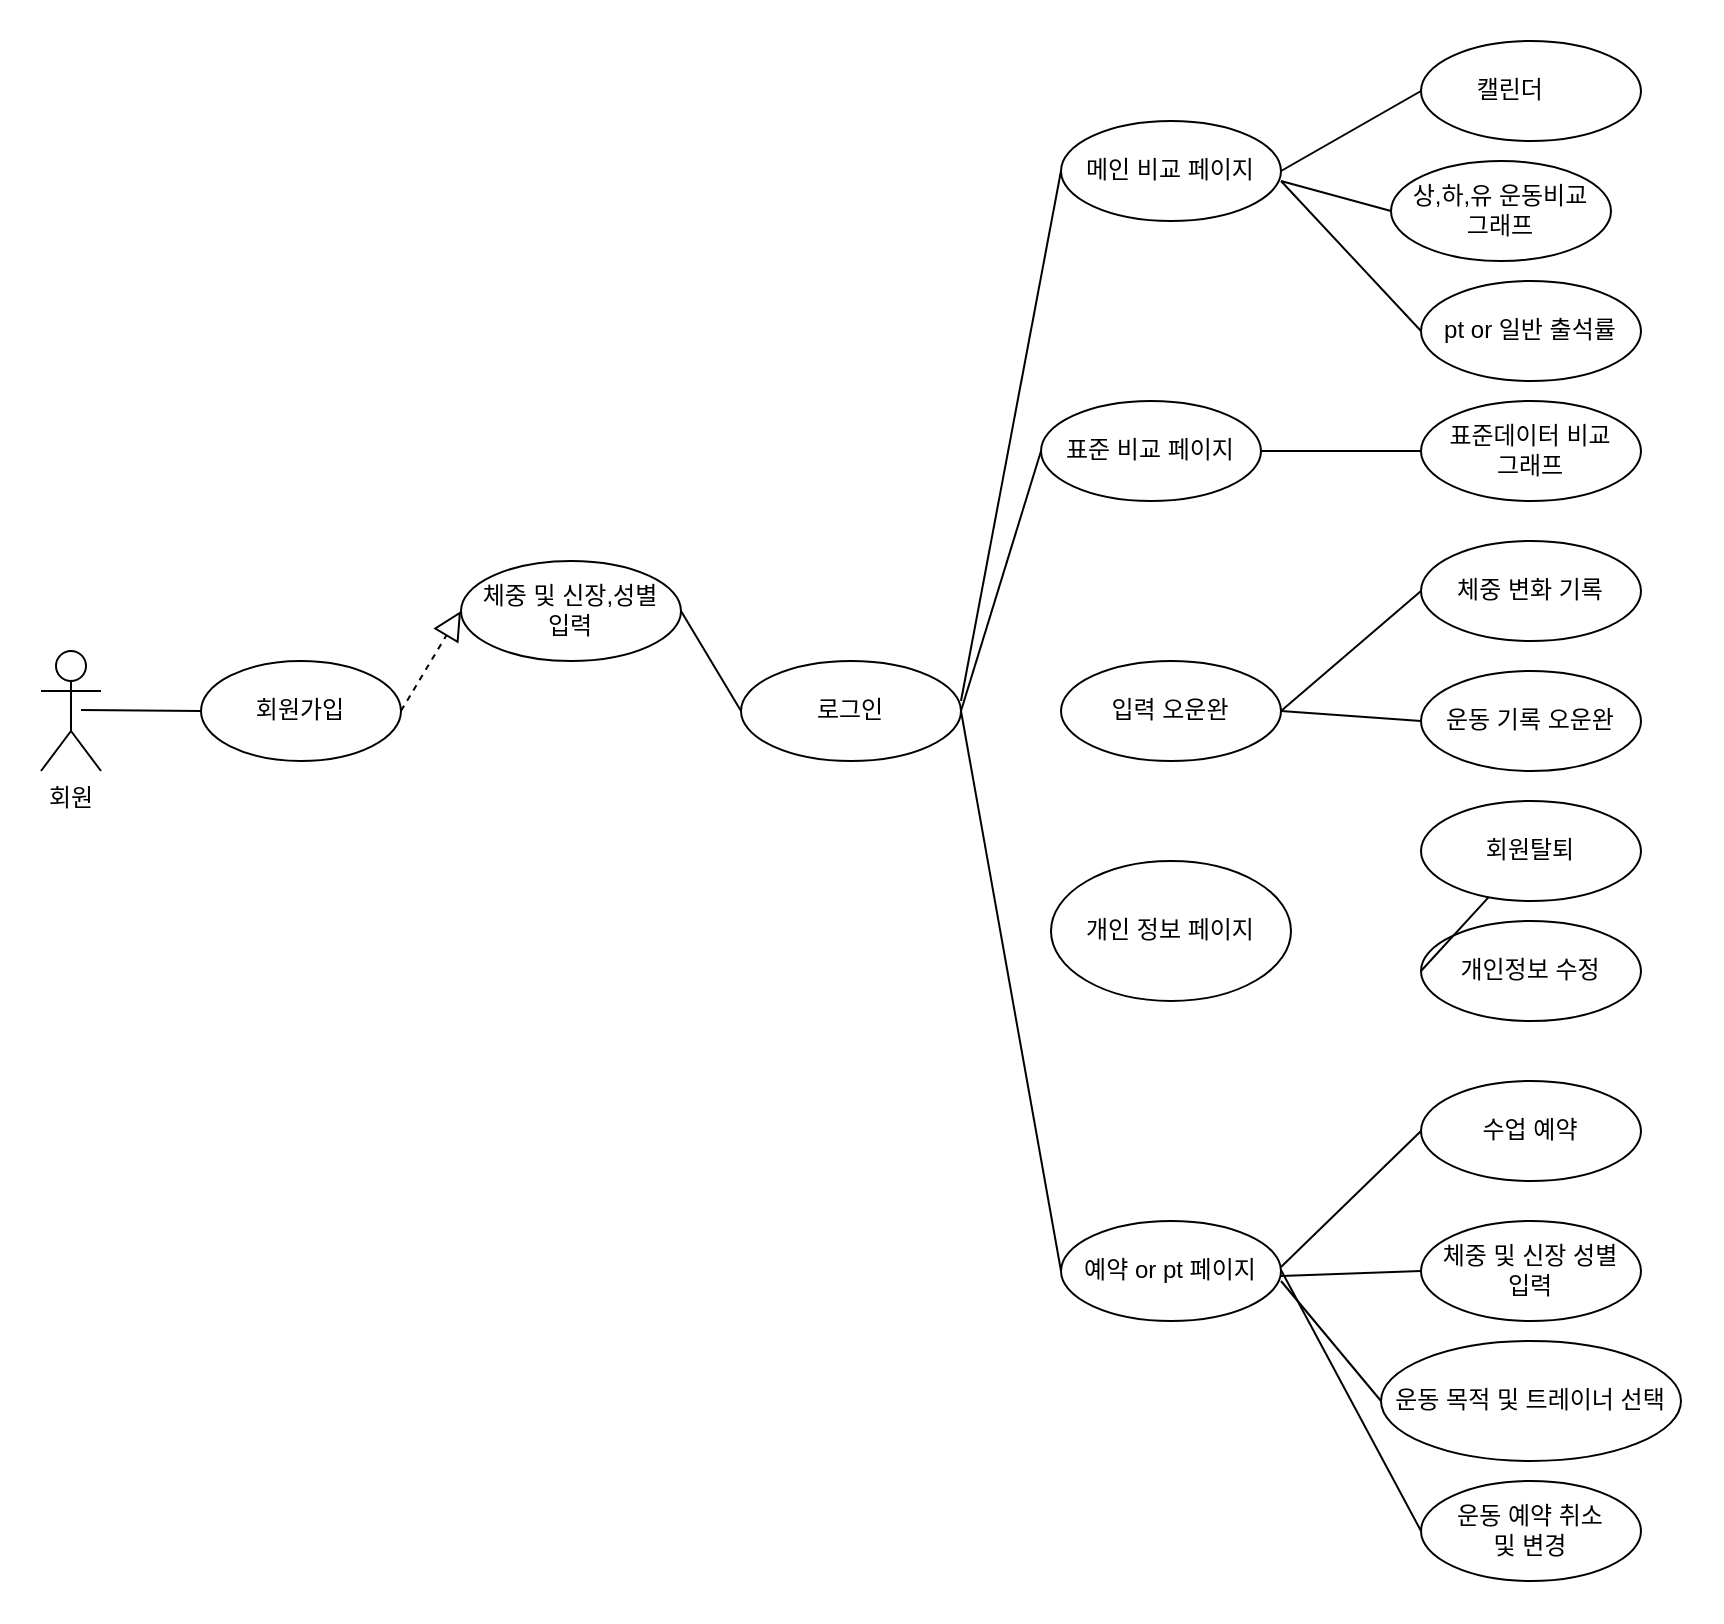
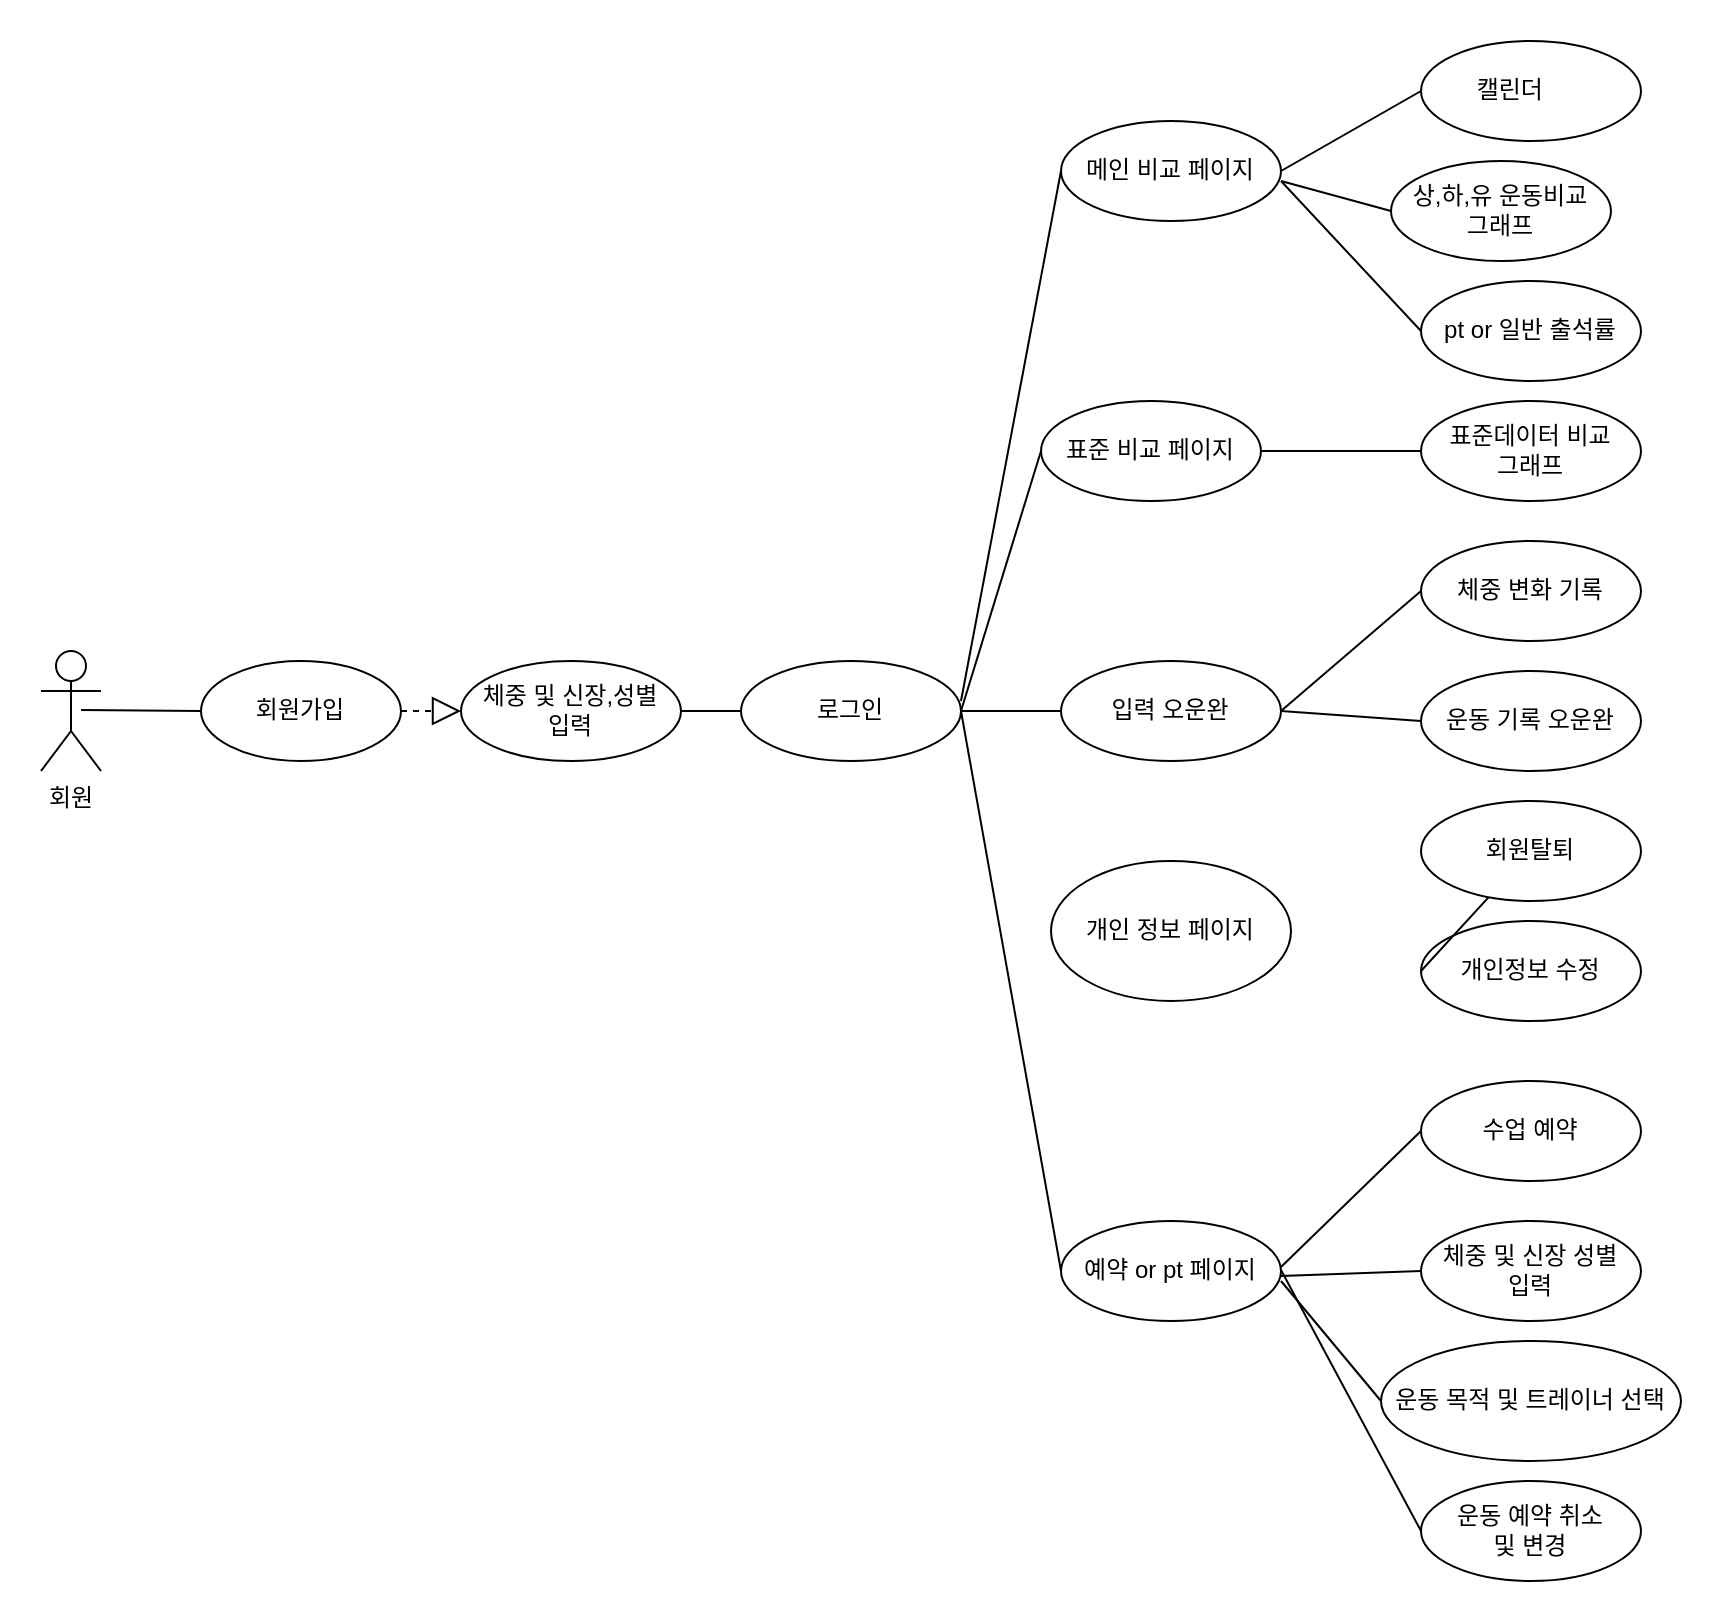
node "체중 및 신장,성별 입력": moved (571, 611) -> (571, 711)
edge "로그인" -- "입력 오운완": added
